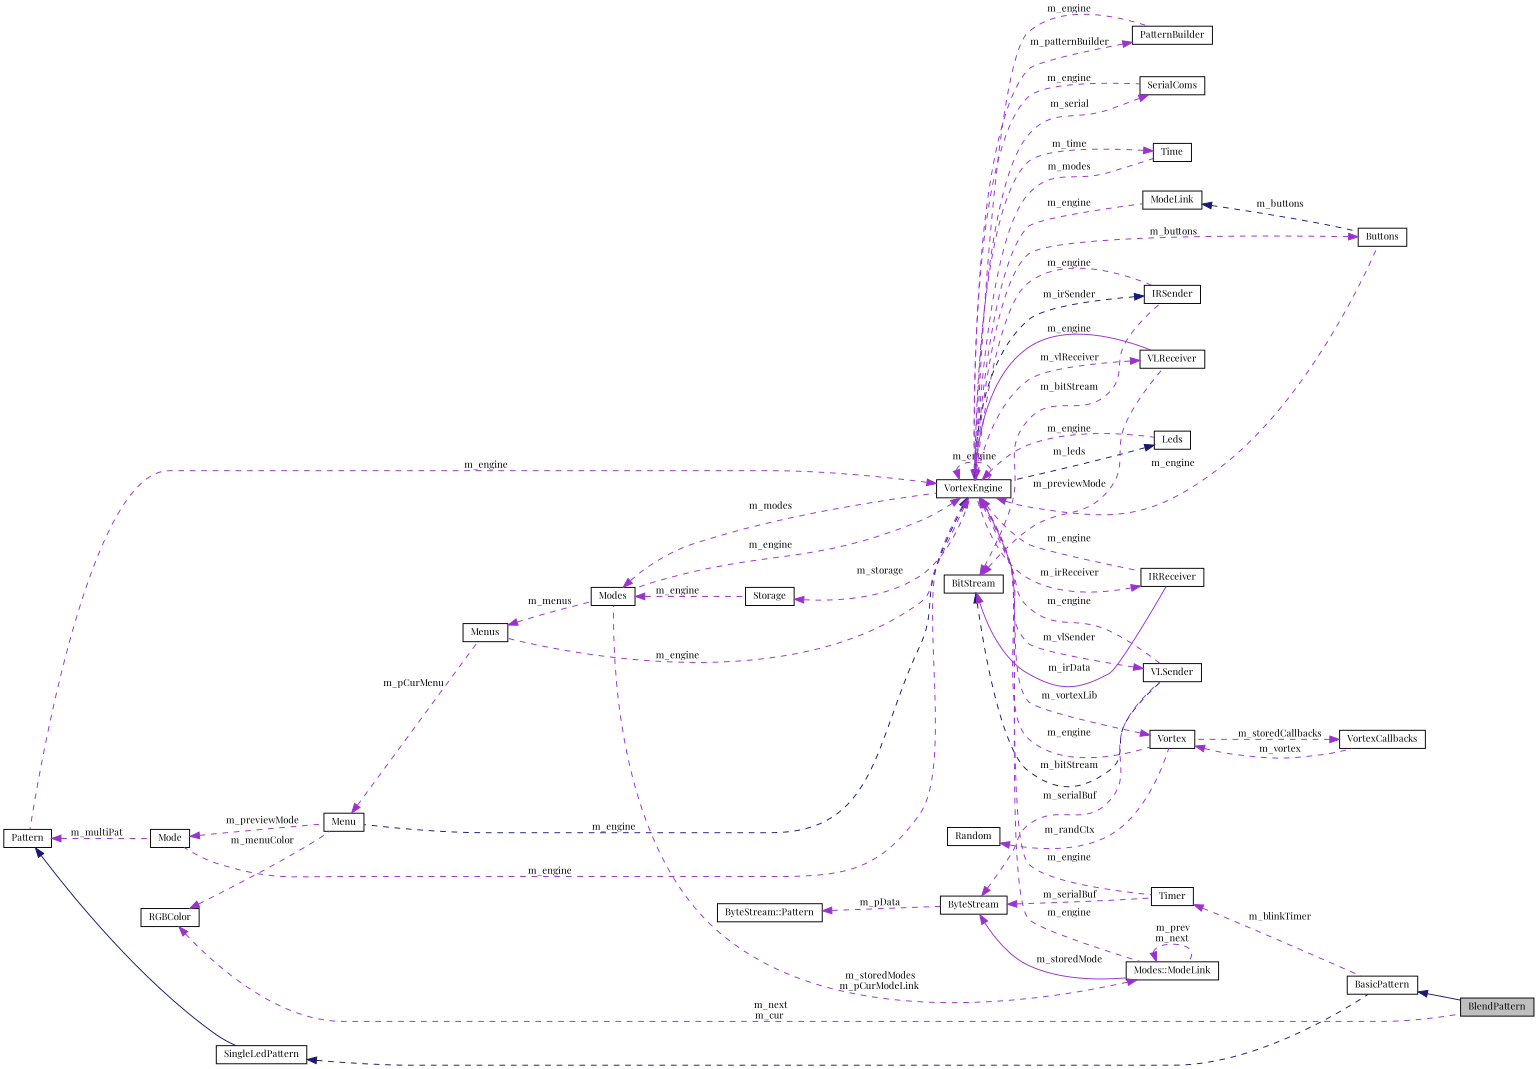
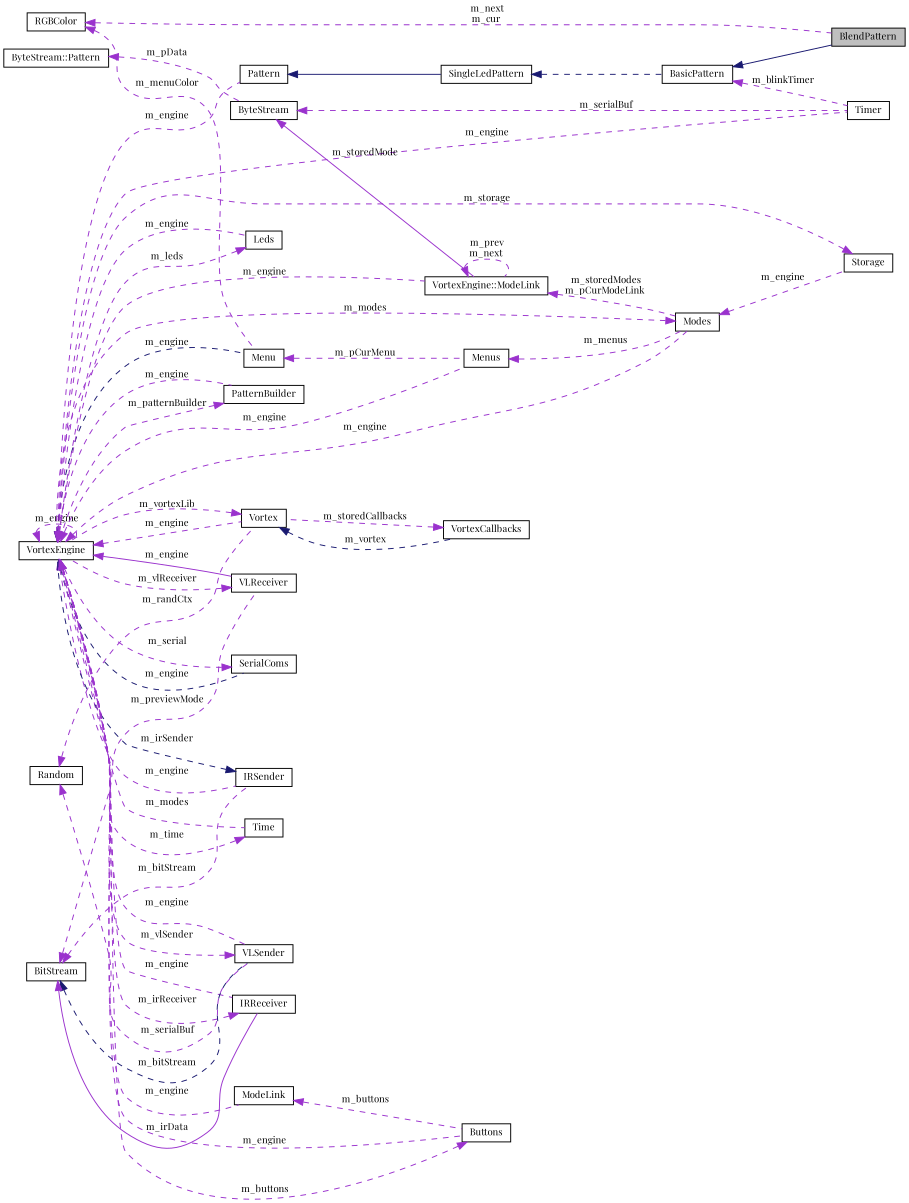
edge "SerialComs" -> "VortexEngine": color darkorchid3 -> midnightblue
edge "Buttons" -> "ModeLink": color midnightblue -> darkorchid3
edge "VortexEngine" -> "Leds": color midnightblue -> darkorchid3
edge "VortexCallbacks" -> "Vortex": color darkorchid3 -> midnightblue
edge "VLSender" -> "ByteStream": now "VLSender" -> "Random"
node "Mode": removed
edge "BasicPattern" -> "Timer": reversed
node "Modes::ModeLink": label "Modes::ModeLink" -> "VortexEngine::ModeLink"
